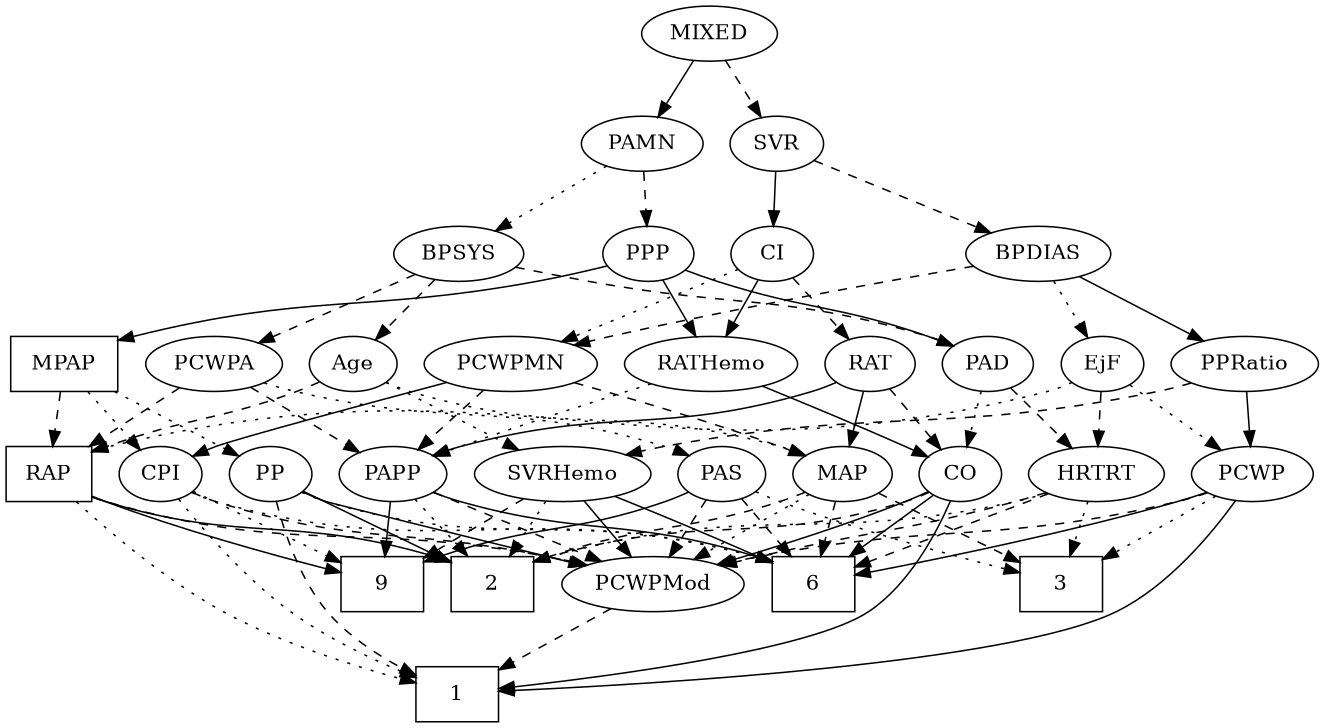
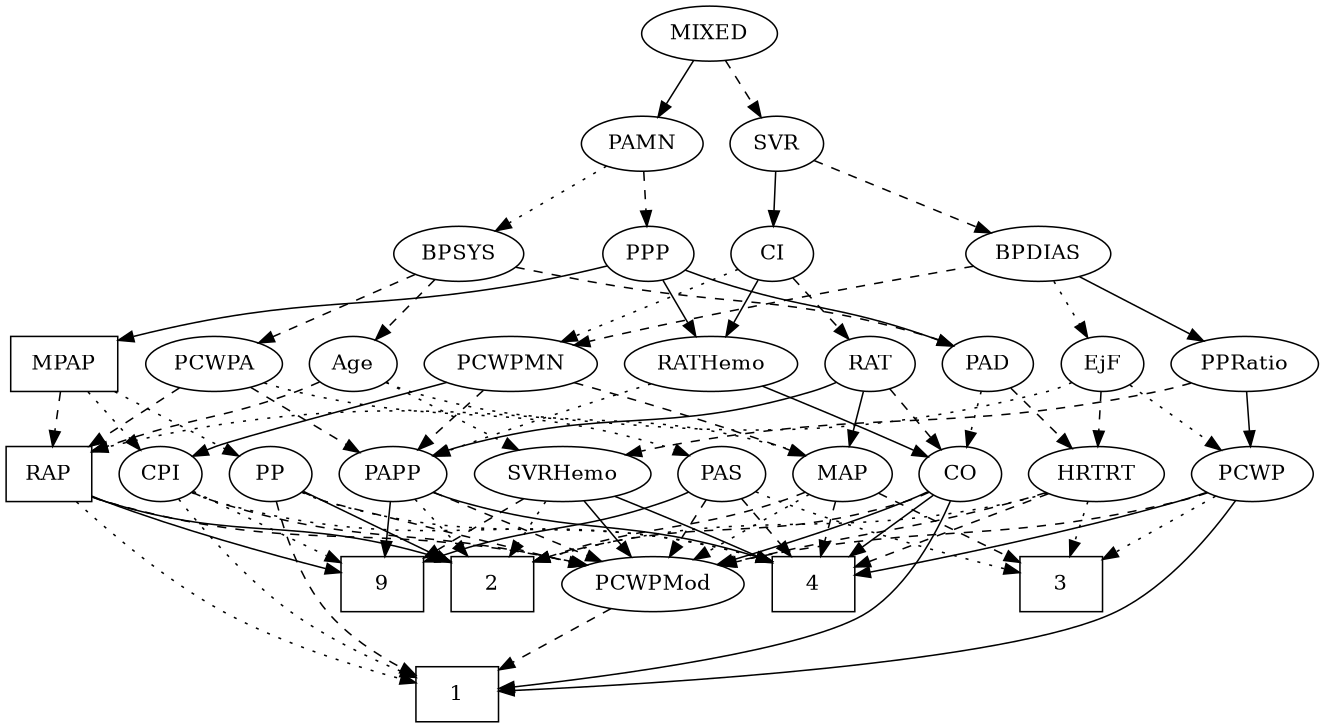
edge "PP" -> "PCWPMod": style solid -> dashed
node "6": label "6" -> "4"
